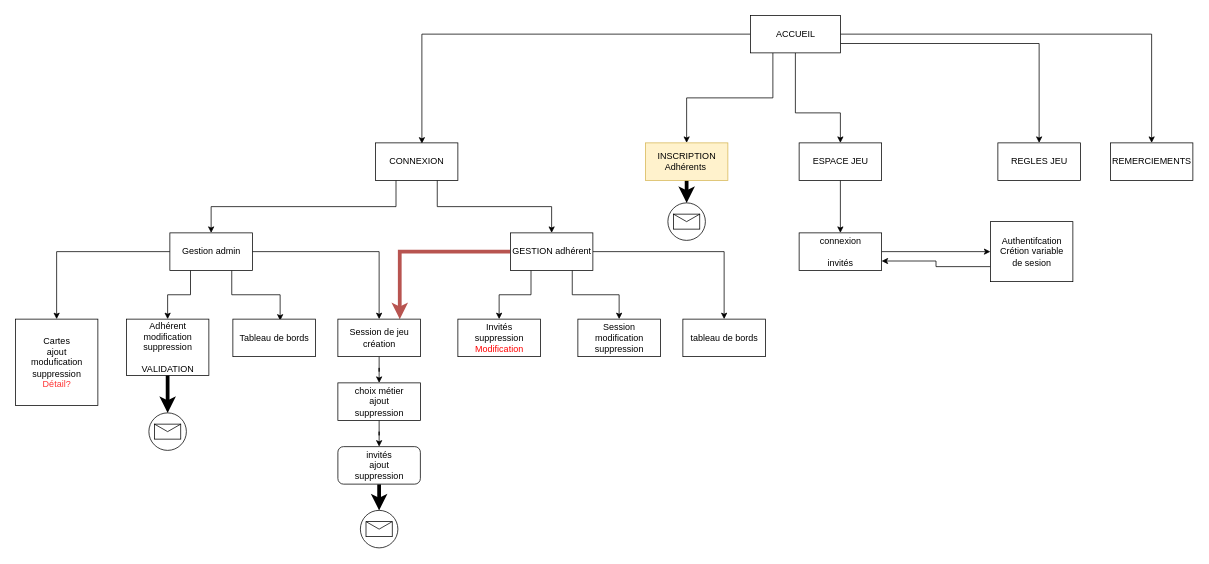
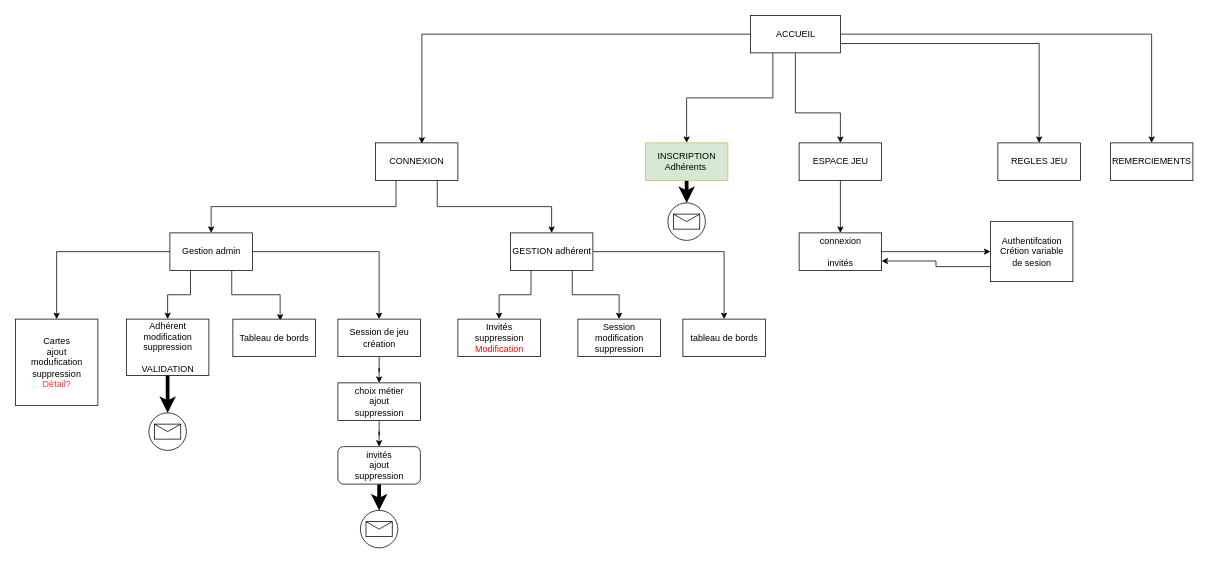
node "INSCRIPTION Adhérents": fillcolor #fff2cc -> #d5e8d4
edge "GESTION adhérent" -> "Session de jeu création": removed
